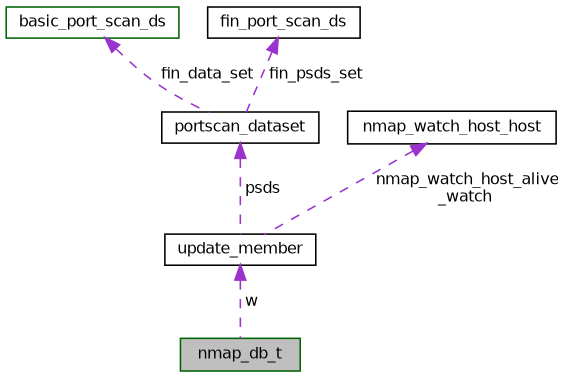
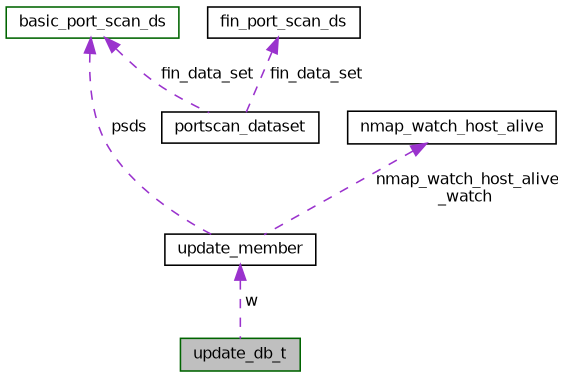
edge "portscan_dataset" -> "fin_port_scan_ds": label " fin_psds_set" -> " fin_data_set"
node "nmap_watch_host_host": label "nmap_watch_host_host" -> "nmap_watch_host_alive"
edge "update_member" -> "portscan_dataset": now "update_member" -> "basic_port_scan_ds"
node "nmap_db_t": label "nmap_db_t" -> "update_db_t"
